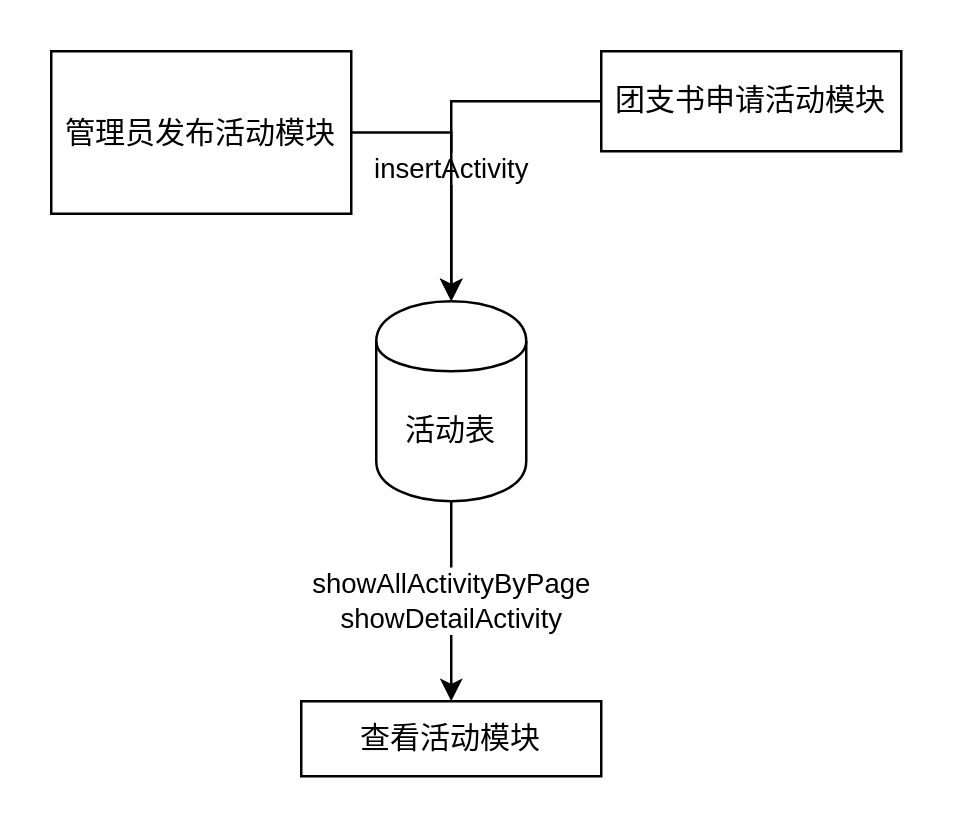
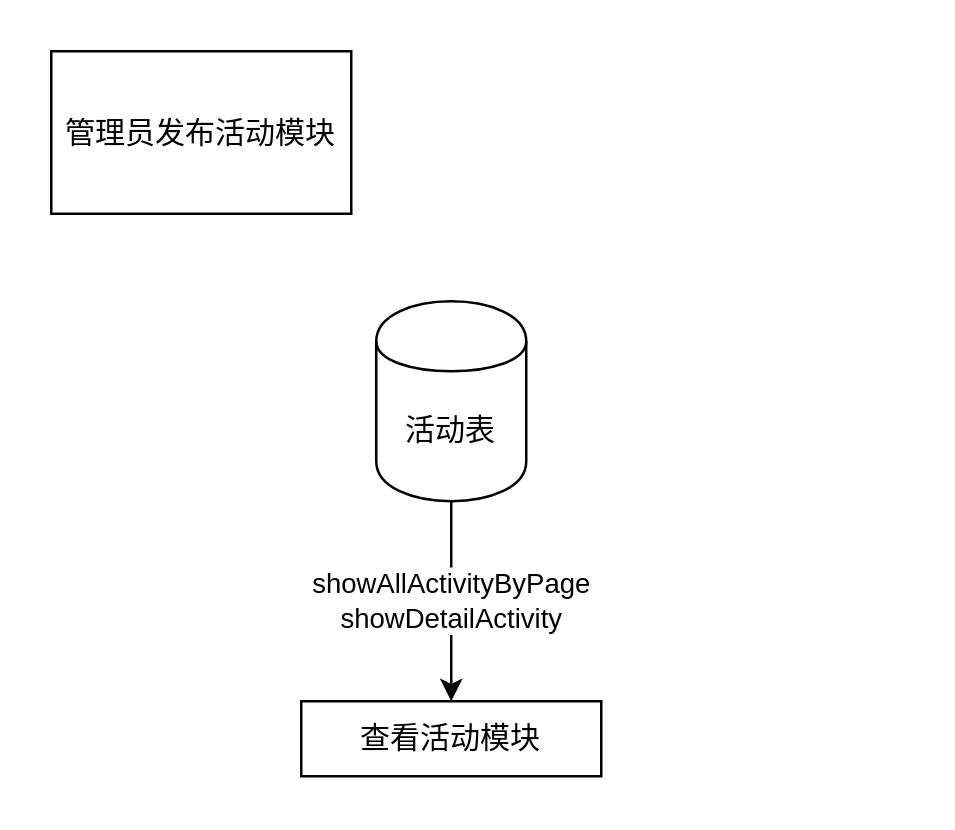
edge "团支书申请活动模块" -> "活动表": removed
node "团支书申请活动模块": removed
edge "管理员发布活动模块" -> "活动表": removed, label "insertActivity"
